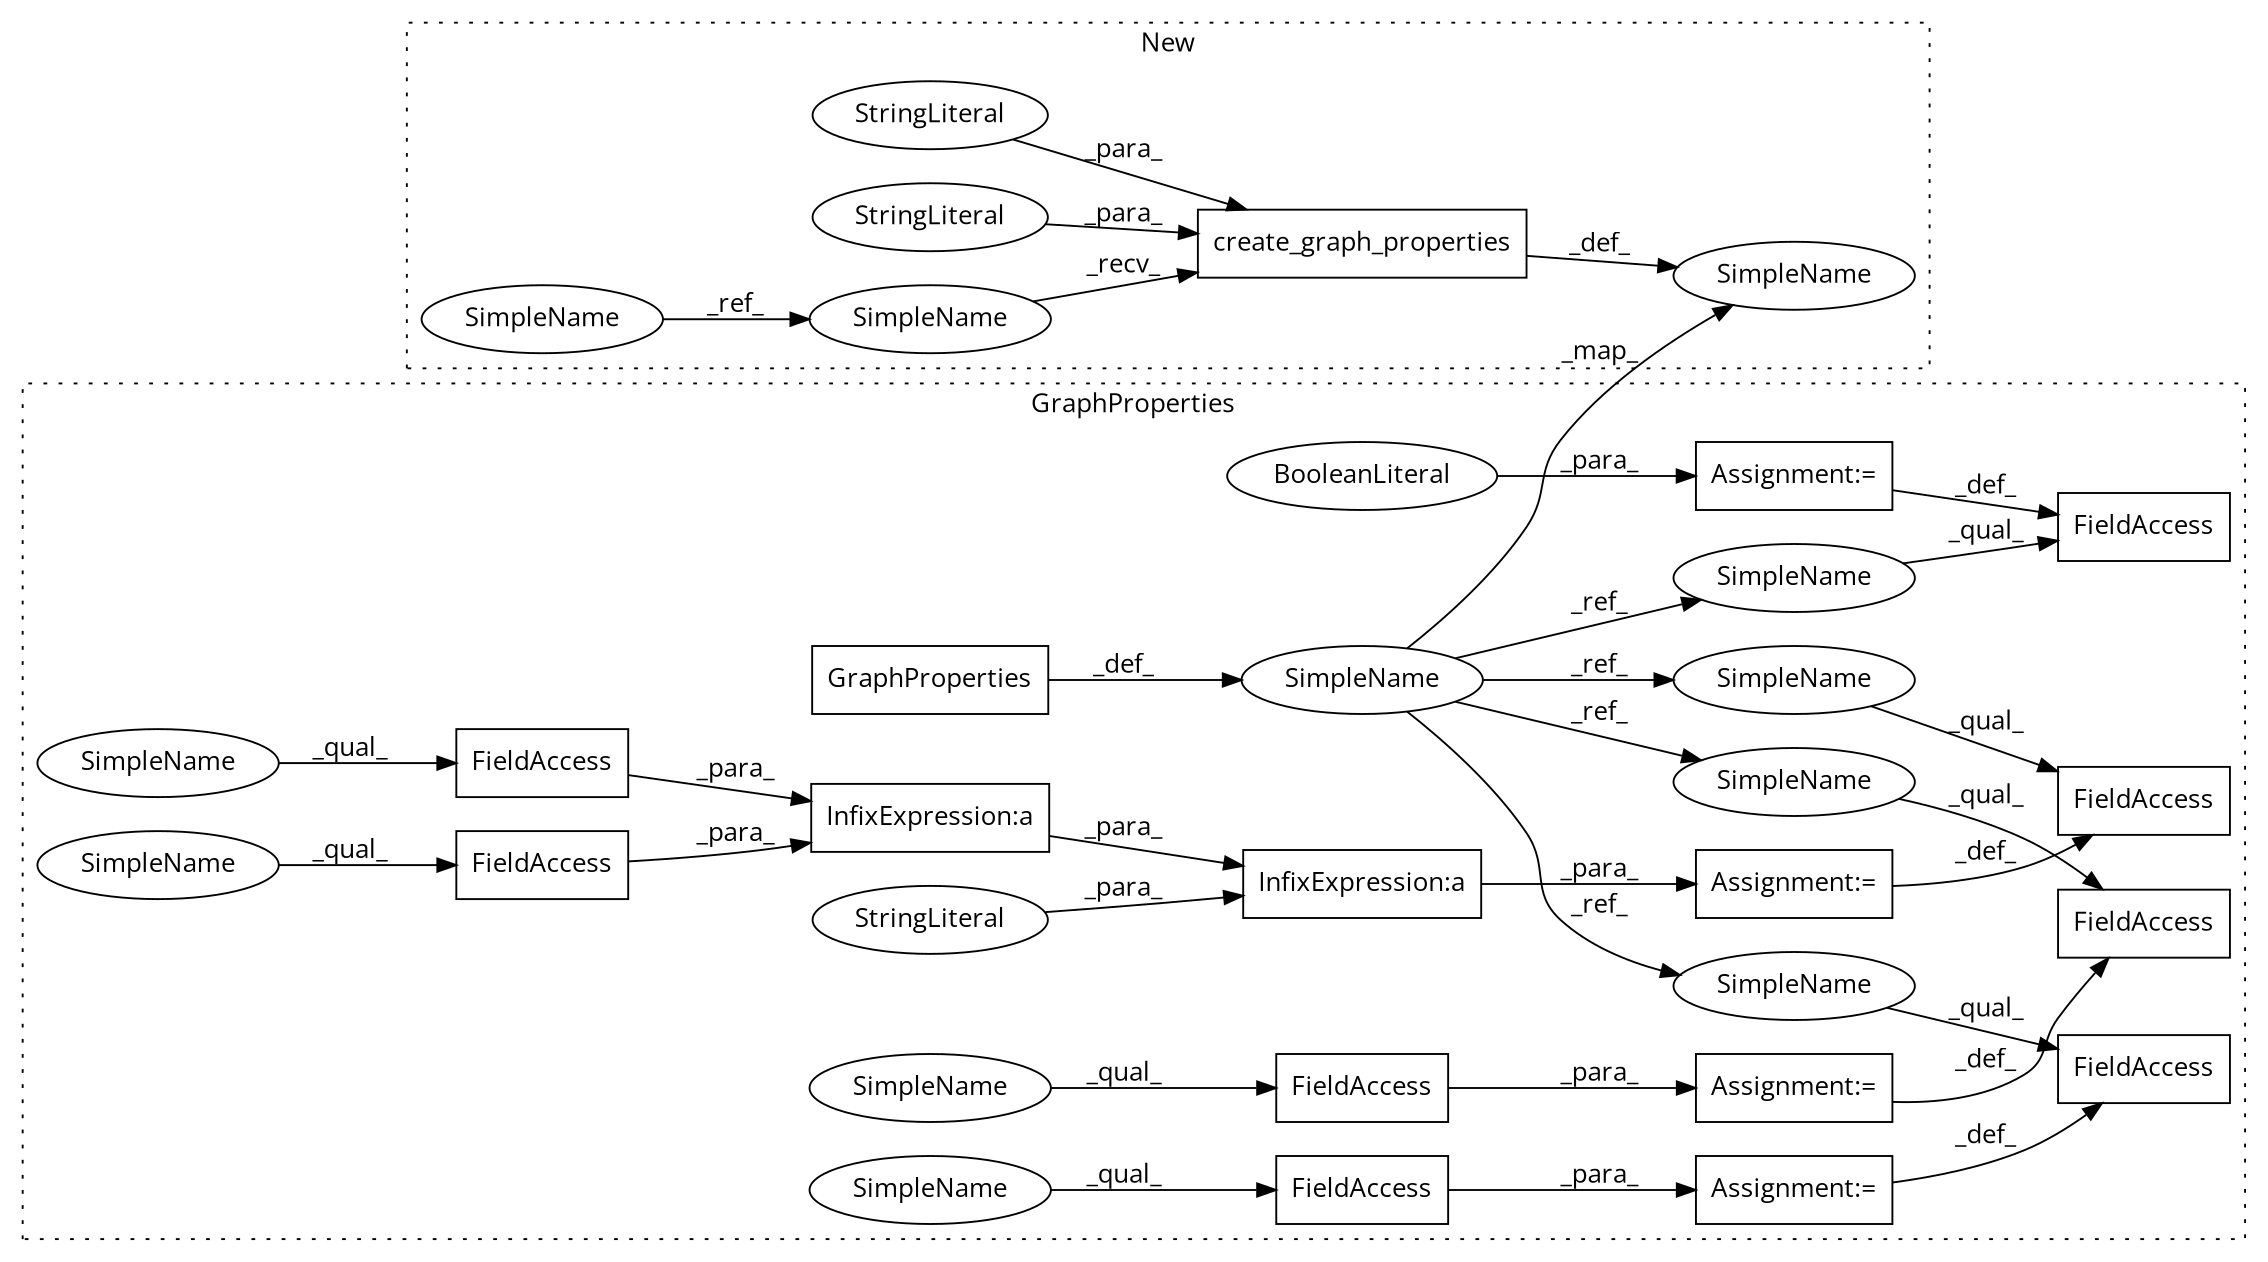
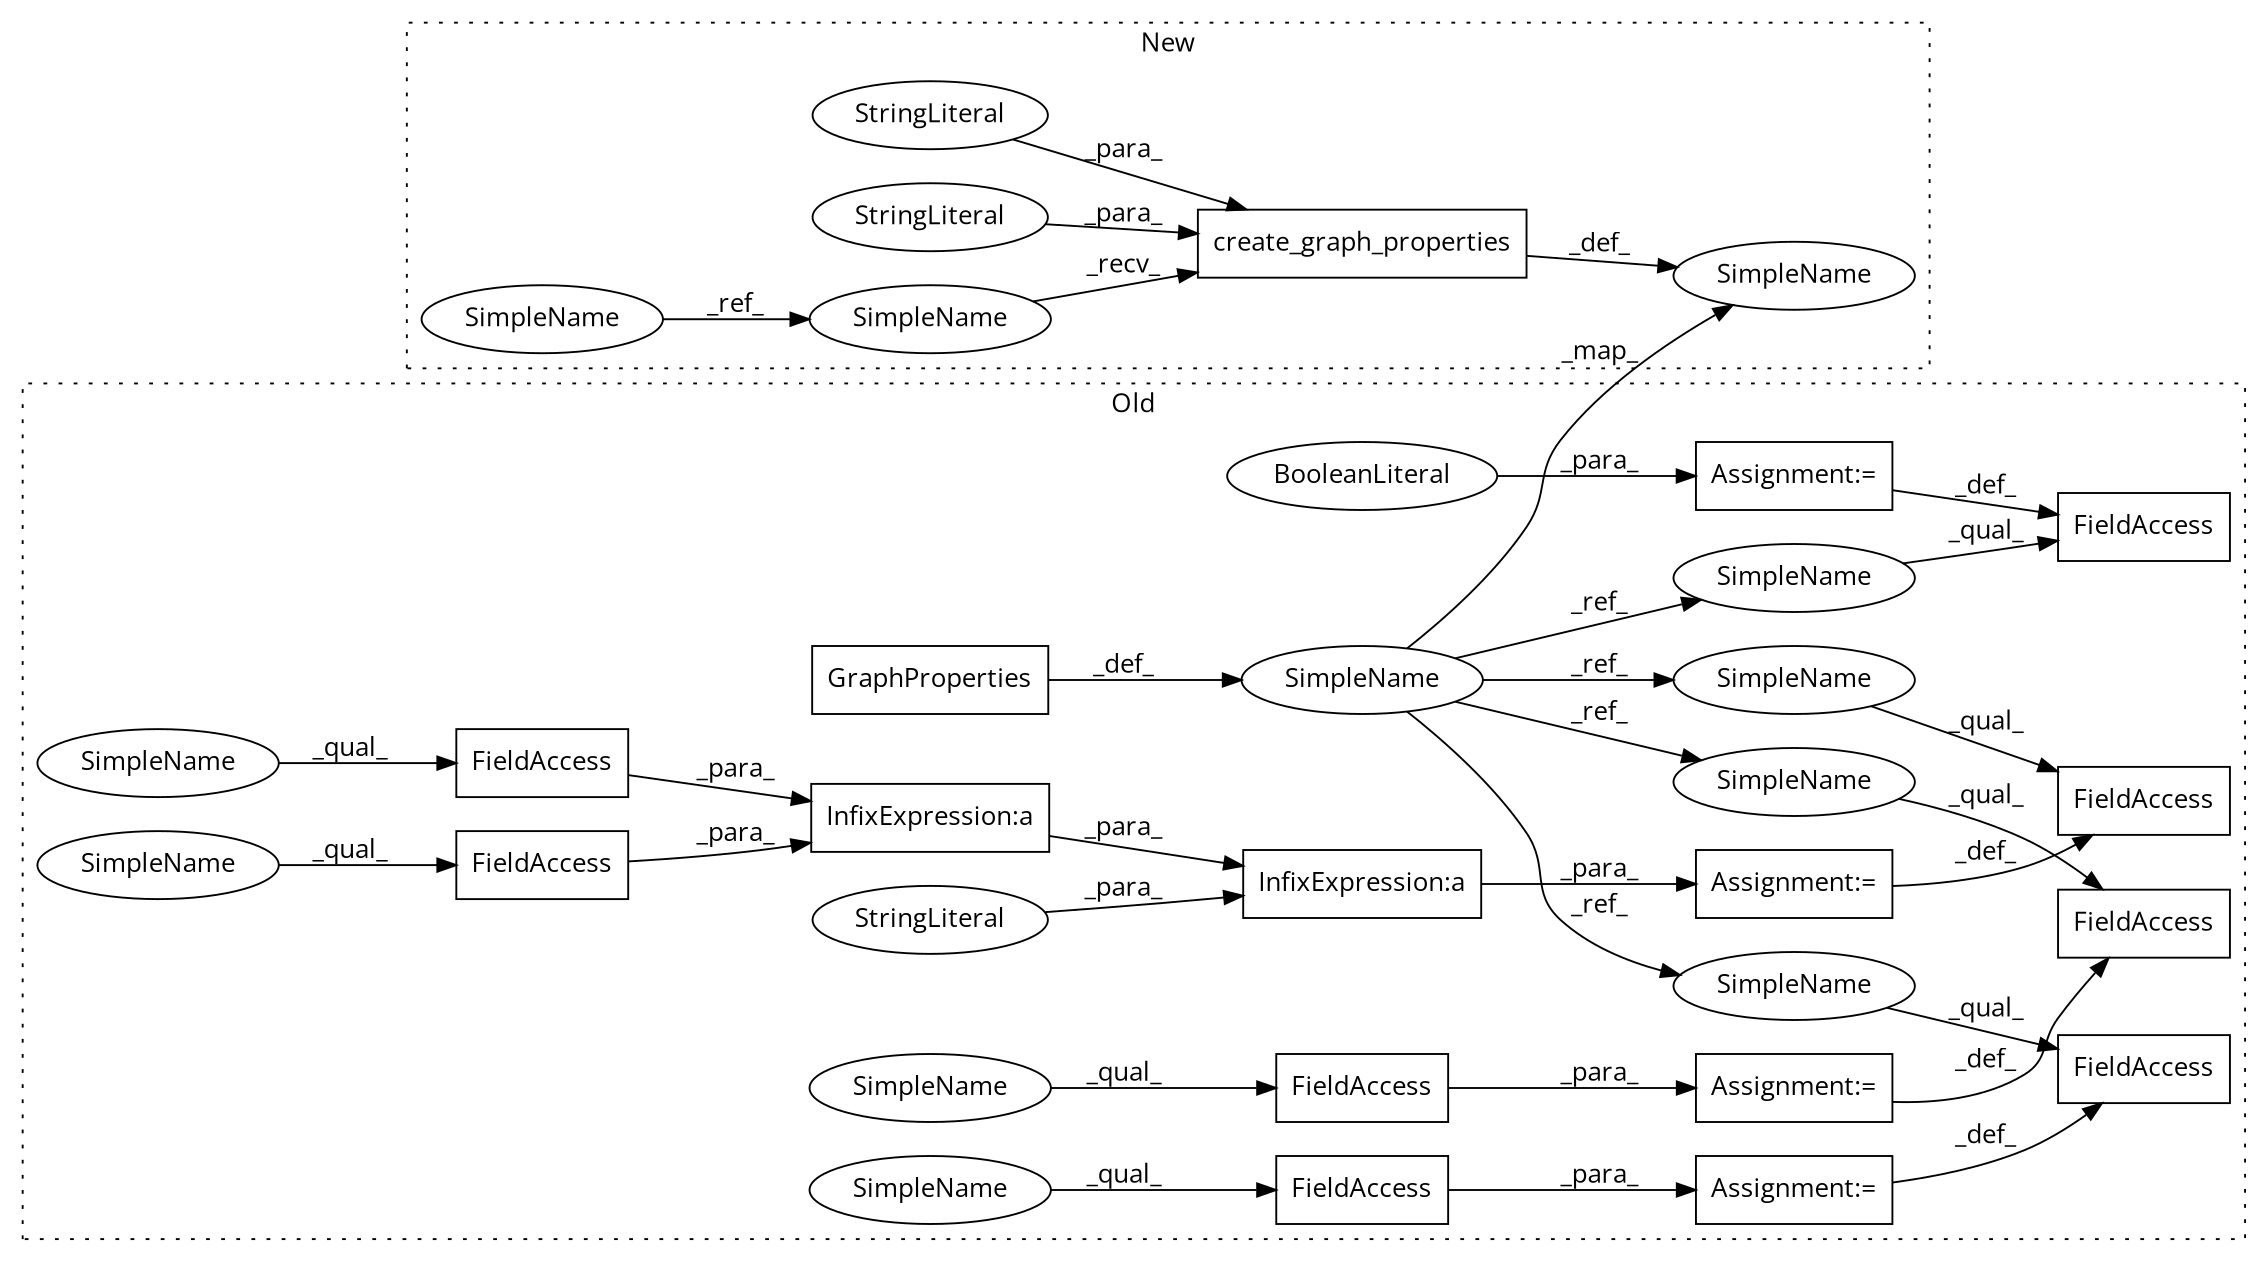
cluster "GraphProperties": label "GraphProperties" -> "Old"
